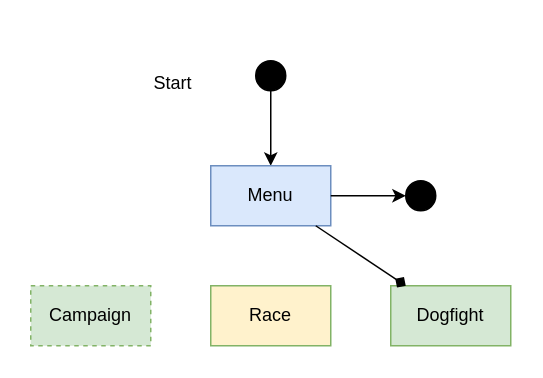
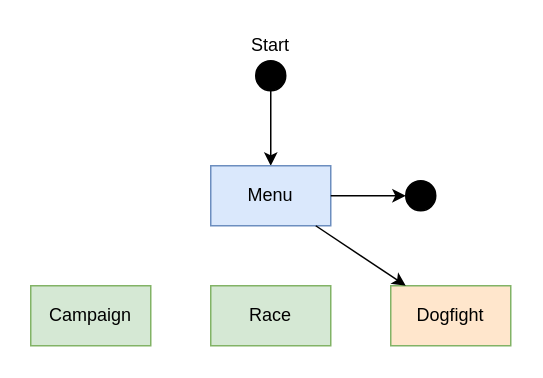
node "Start": moved (173, 83) -> (271, 46)
edge "Menu" -> "Dogfight": arrowhead diamond -> classic
node "Campaign": style dashed -> solid
node "Race": fillcolor #fff2cc -> #d5e8d4
node "Dogfight": fillcolor #d5e8d4 -> #ffe6cc
